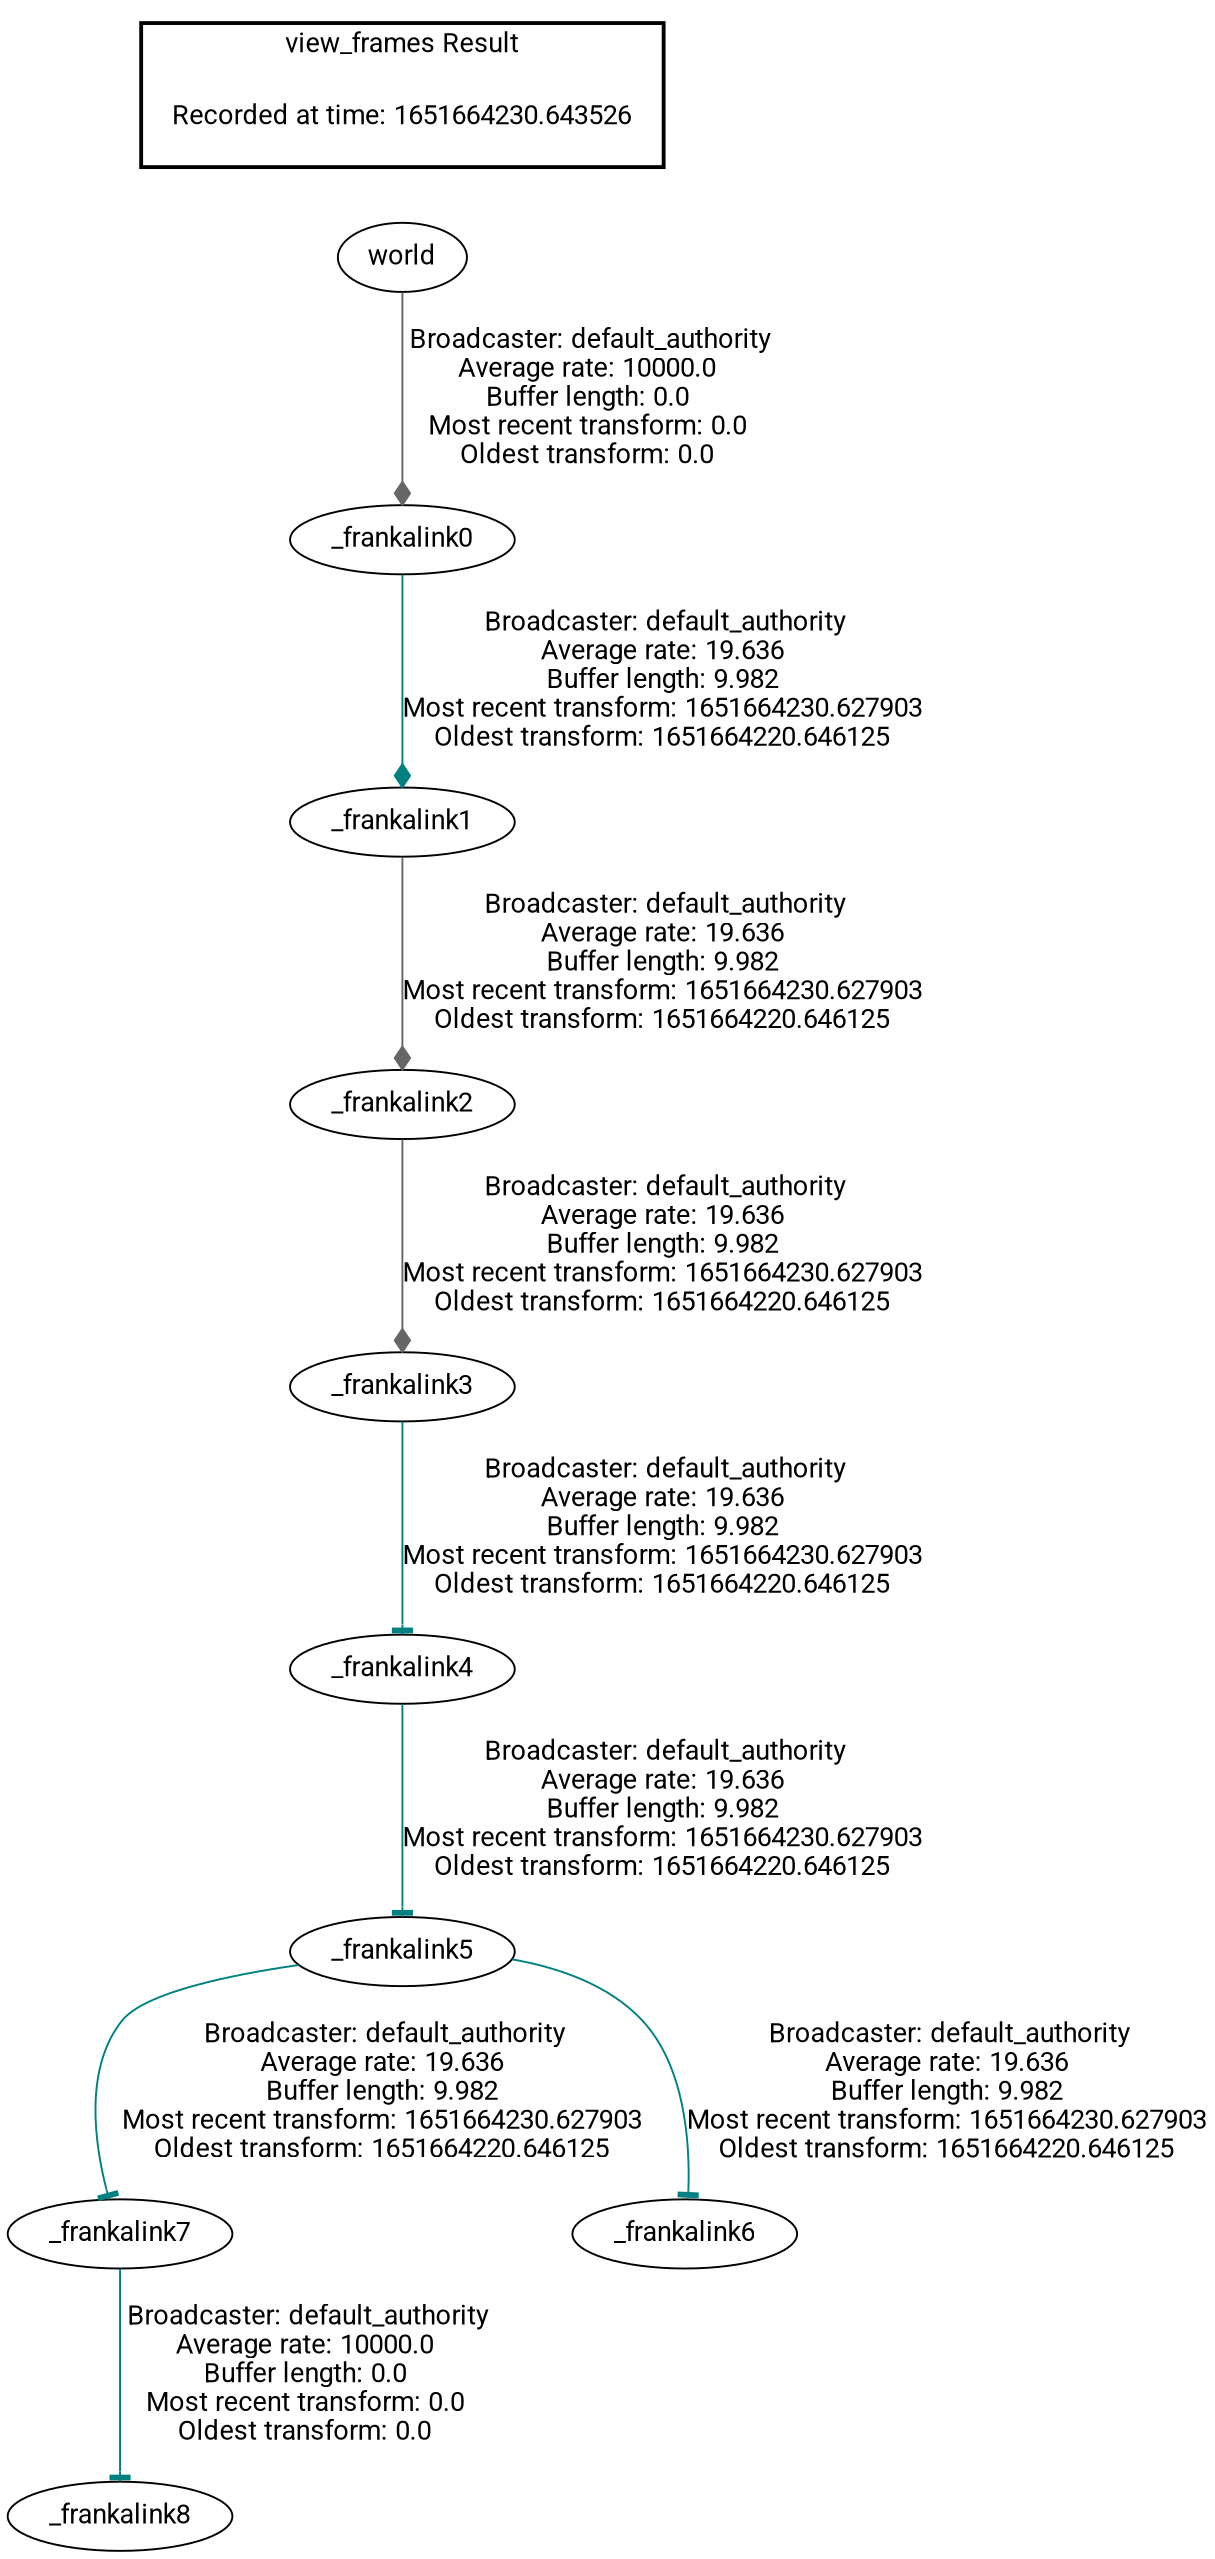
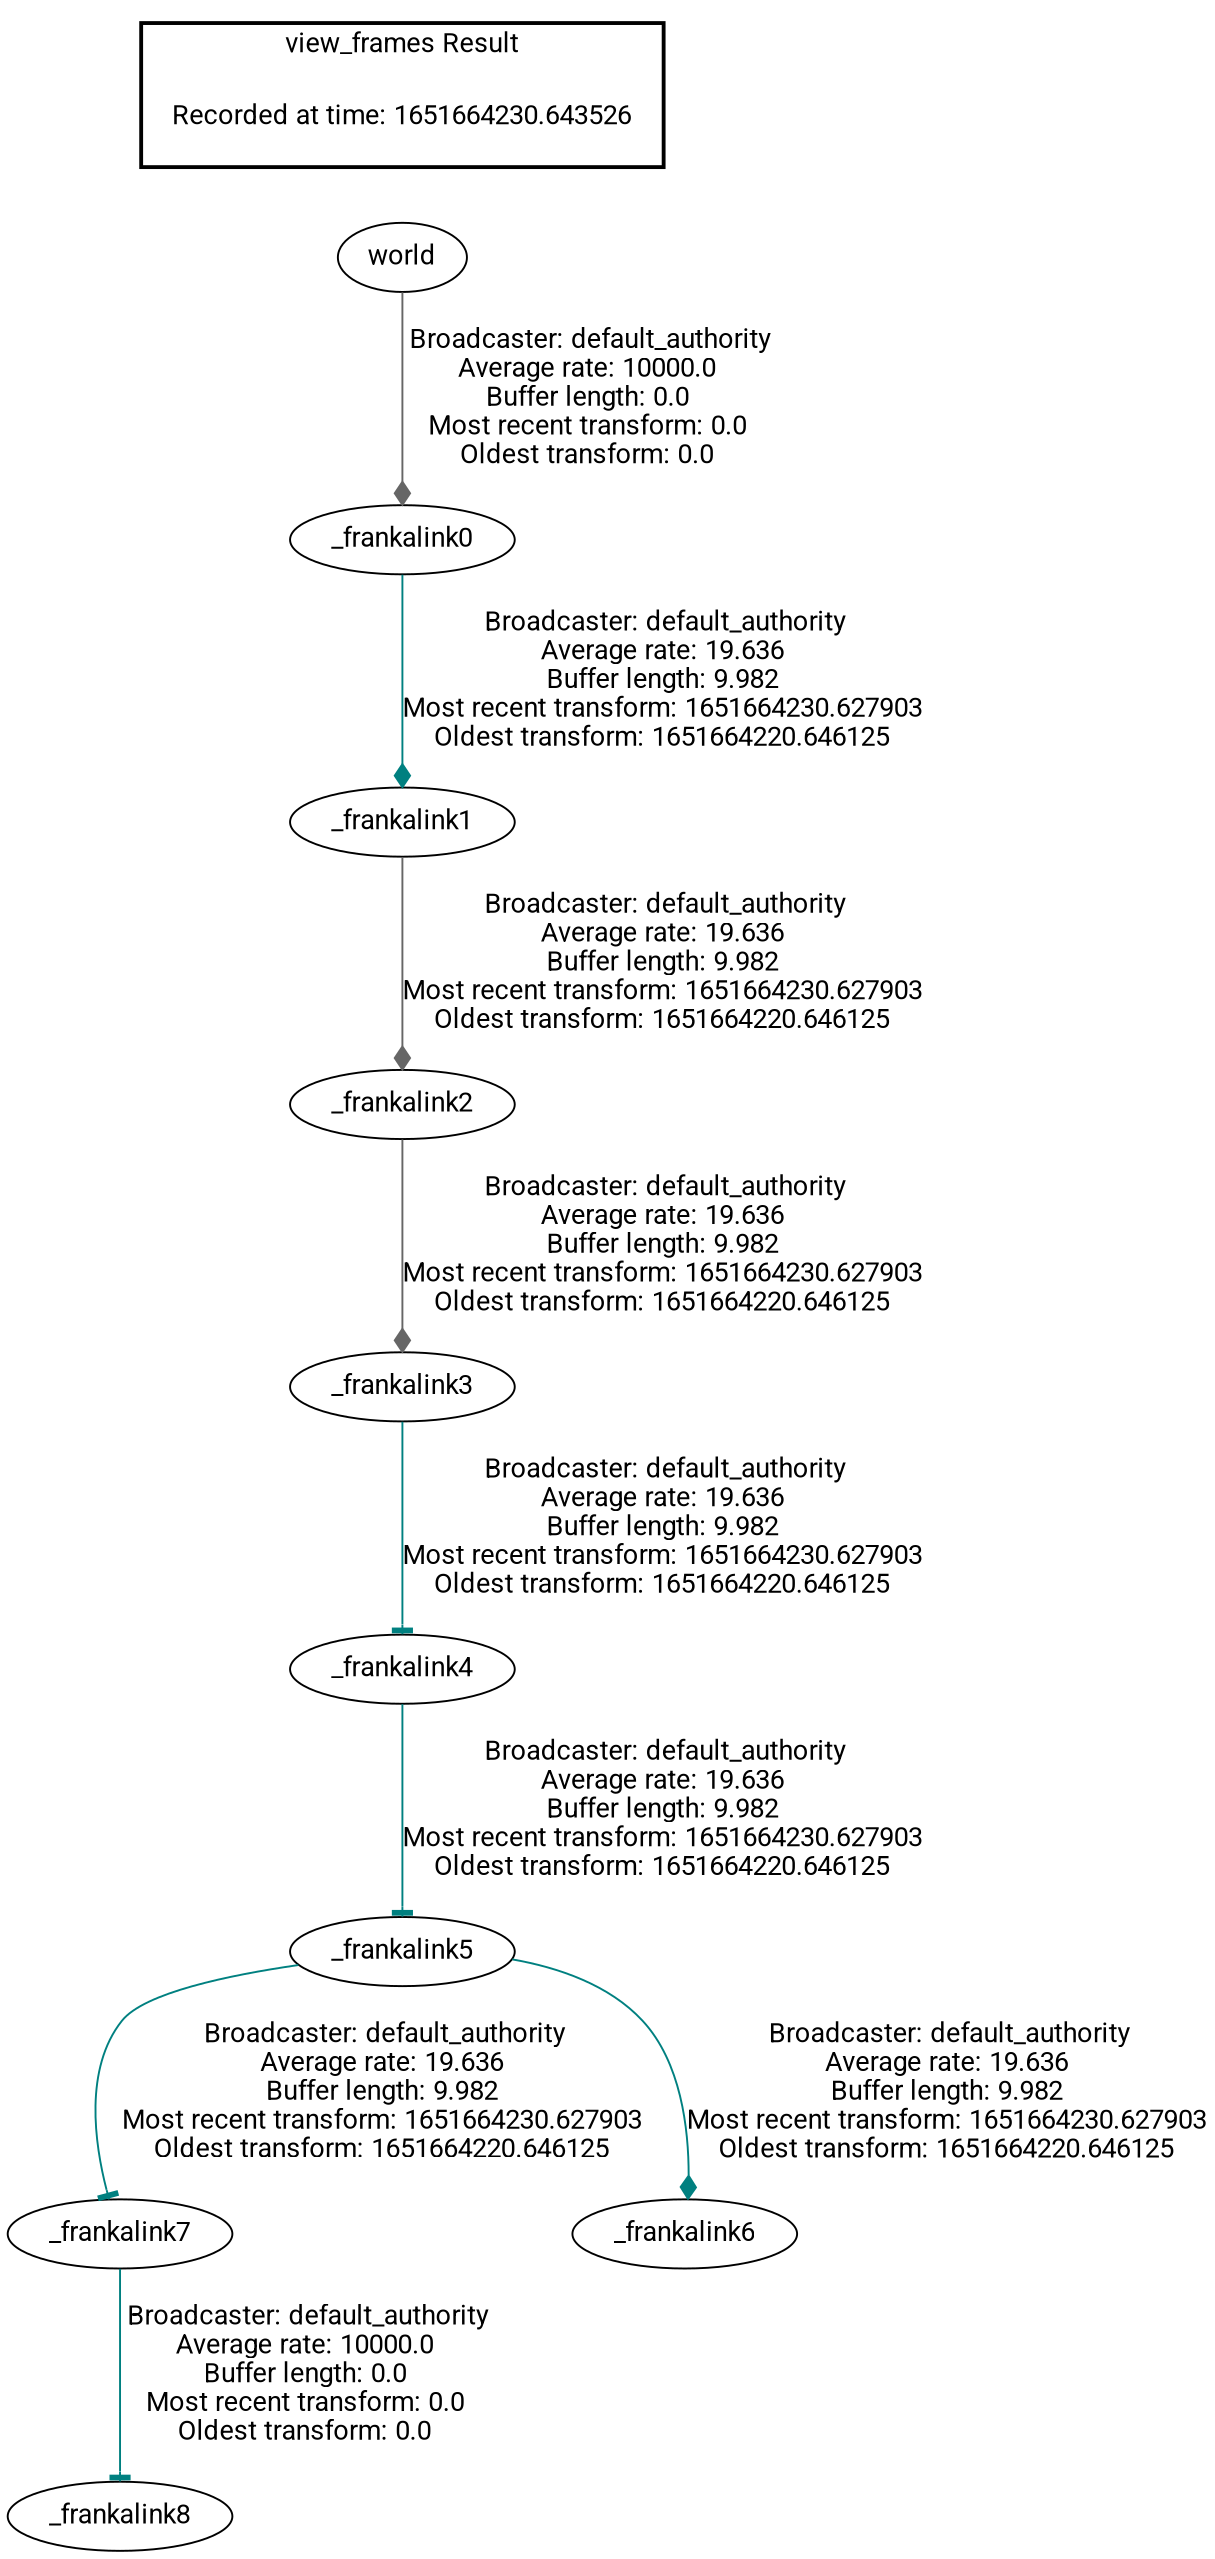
edge "_frankalink5" -> "_frankalink6": arrowhead tee -> diamond
